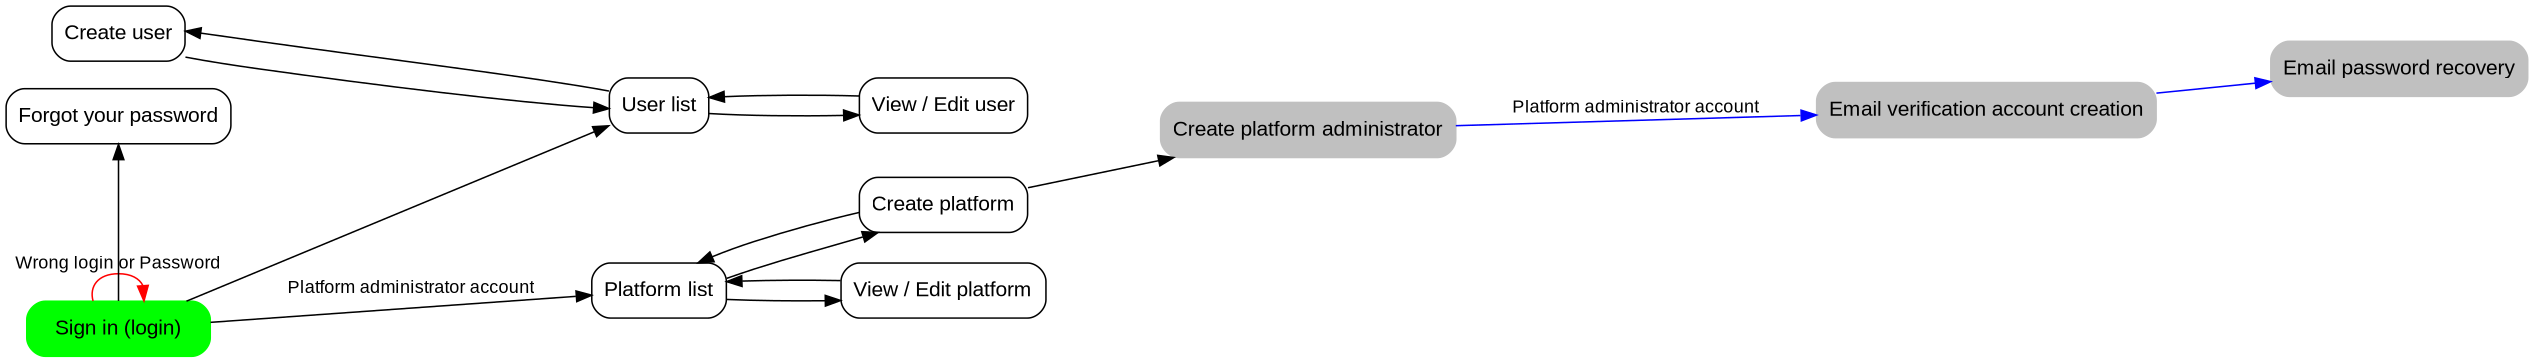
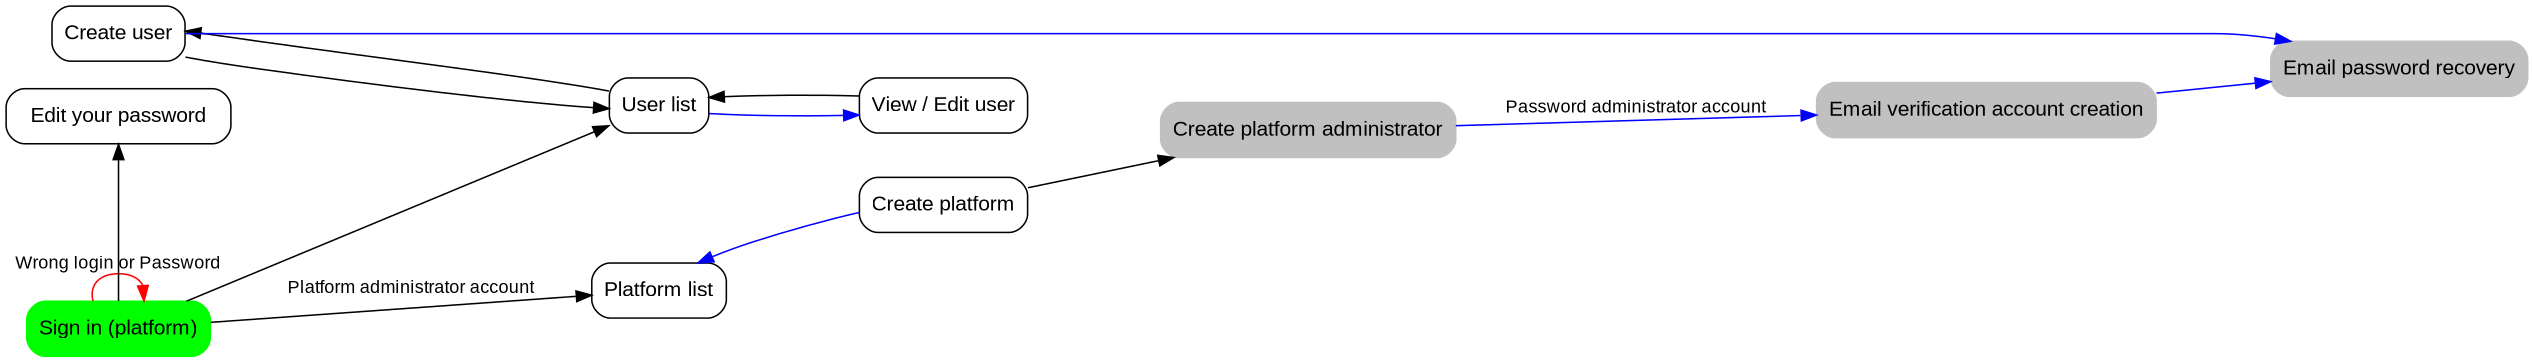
edge "Create user" -> "Email password recovery": added
edge "Create platform administrator" -> "Email verification account creation": label "Platform administrator account" -> "Password administrator account"
node "Forgot your password": label "Forgot your password" -> "Edit your password"
edge "User list" -> "View / Edit user": color black -> blue
edge "Create platform" -> "Platform list": color black -> blue
edge "Platform list" -> "Create platform": removed
node "View / Edit platform": removed
node "Sign in (login)": label "Sign in (login)" -> "Sign in (platform)"
